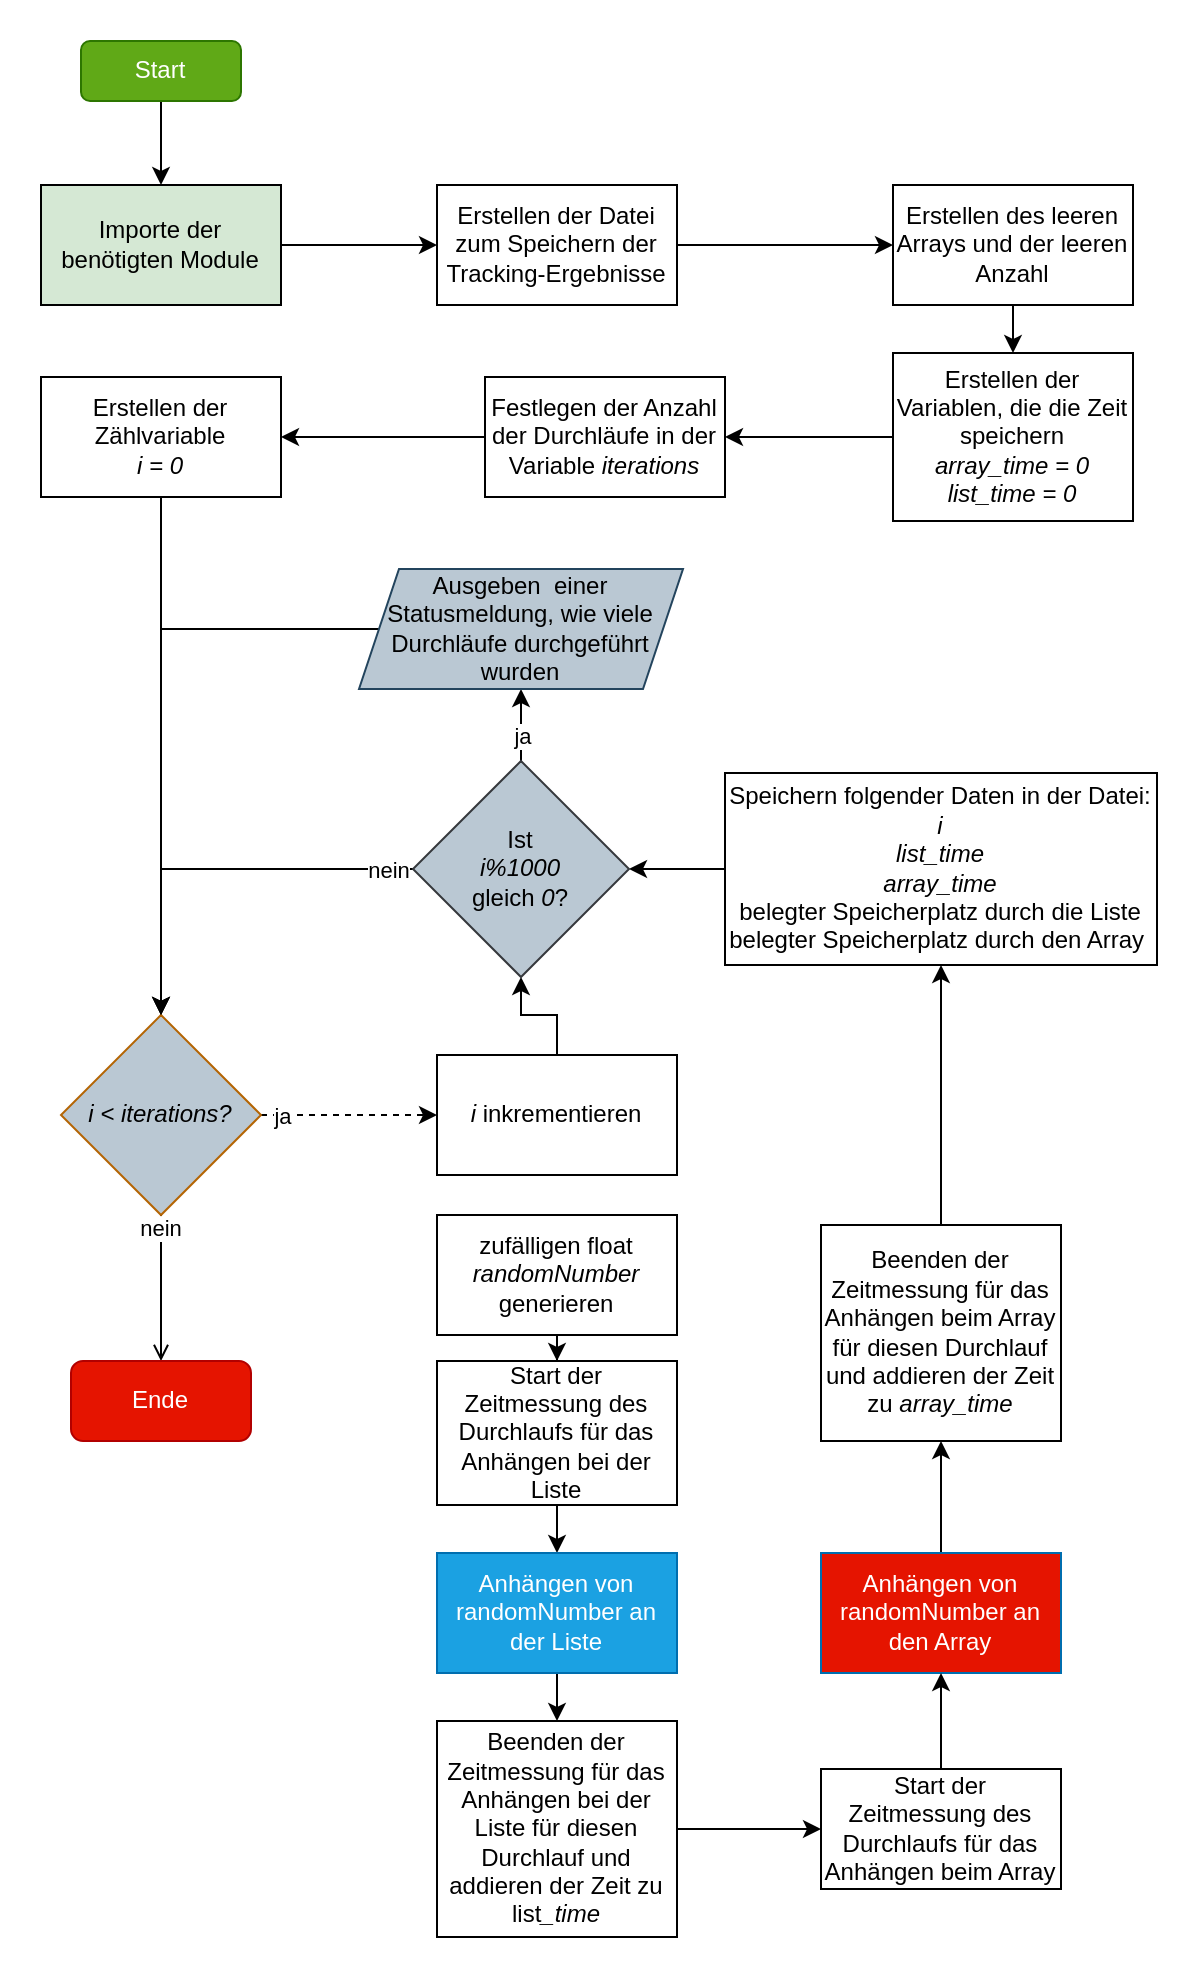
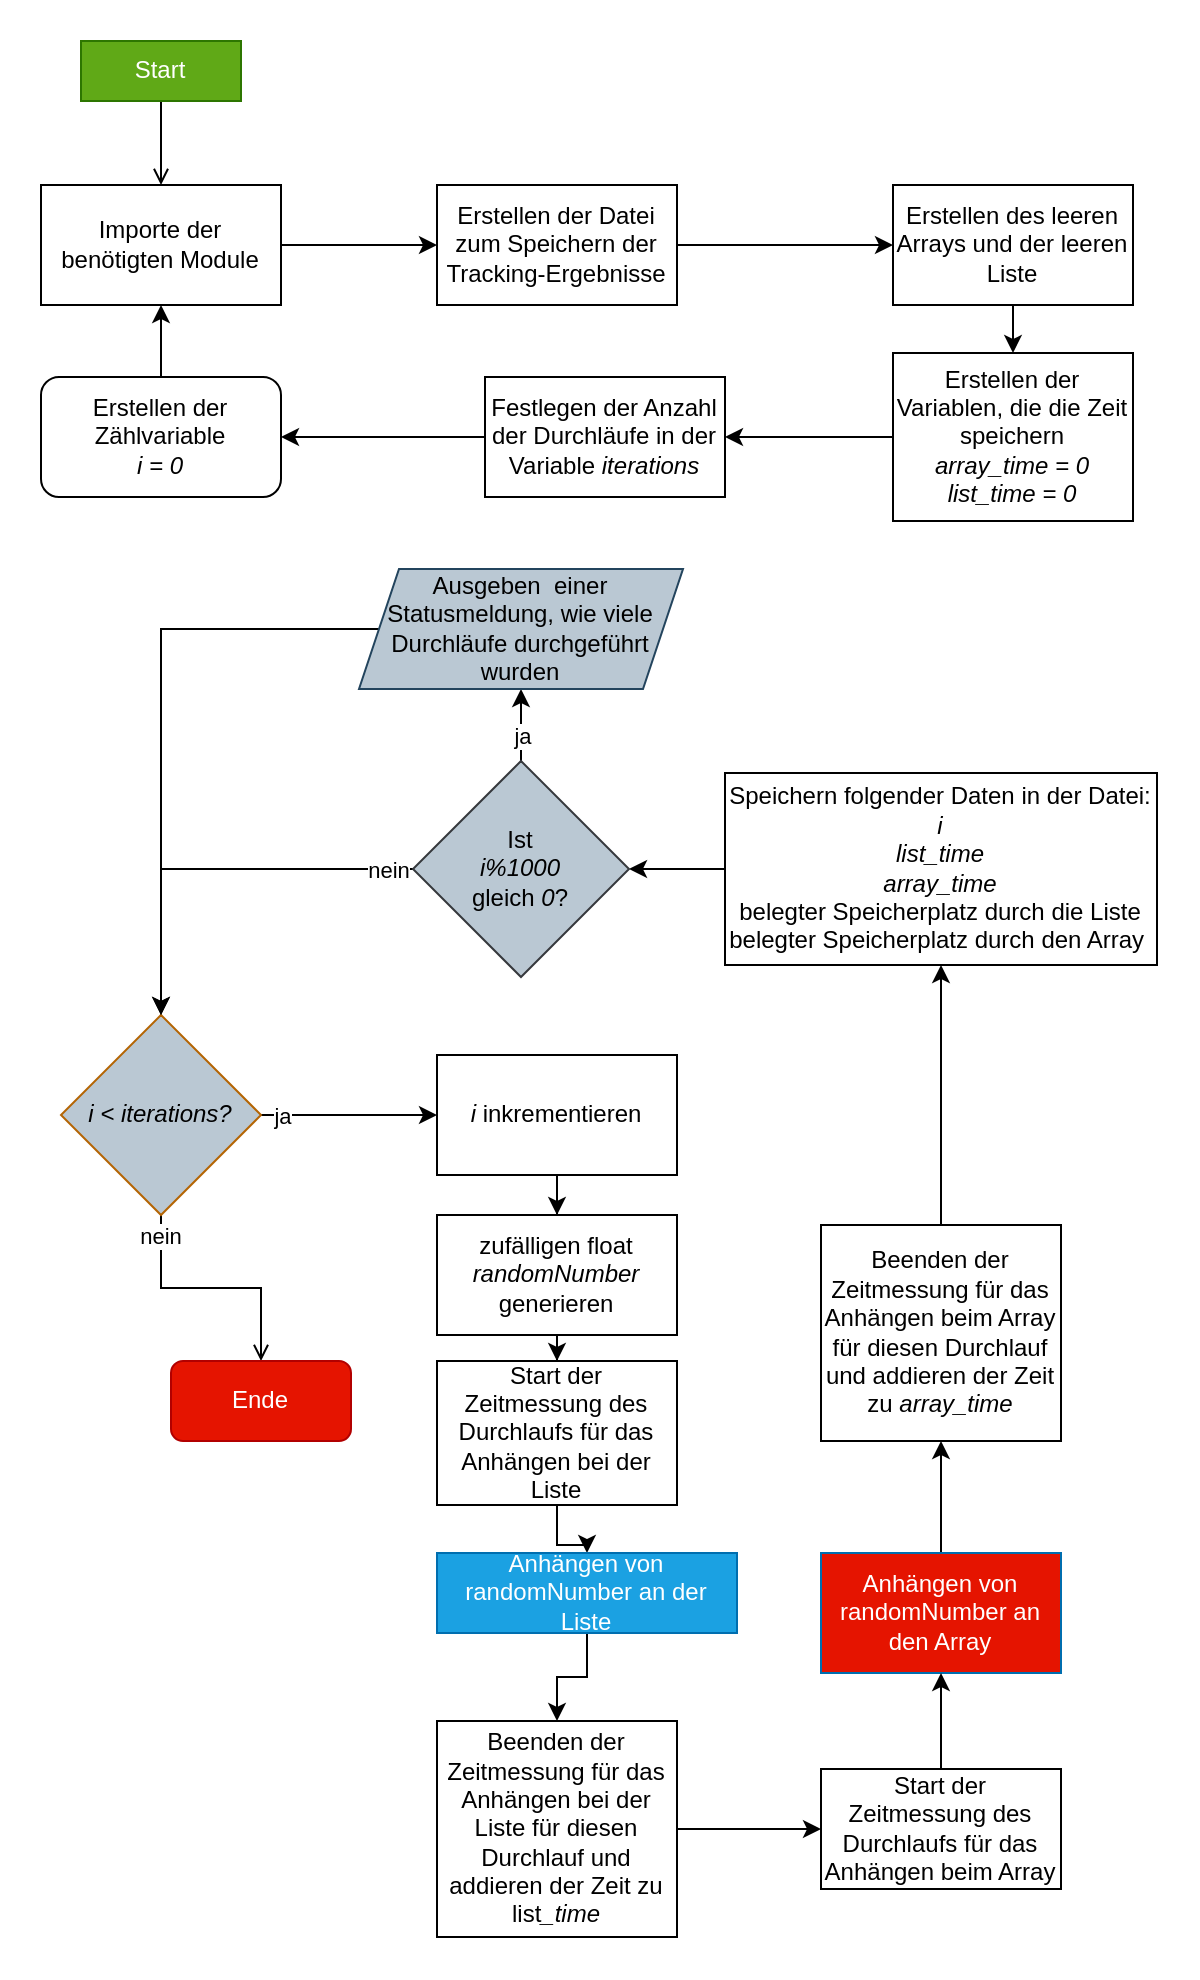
node "Start": shape rounded rectangle -> rectangle
edge "Start" -> "Importe der benötigten Module": arrowhead classic -> open
node "Importe der benötigten Module": fillcolor #d5e8d4 -> #ffffff
node "Erstellen des leeren Arrays und der leeren Anzahl": label "Erstellen des leeren Arrays und der leeren Anzahl" -> "Erstellen des leeren Arrays und der leeren Liste"
node "Erstellen der Zählvariable i = 0": shape rectangle -> rounded rectangle
edge "Erstellen der Zählvariable i = 0" -> "i < iterations?": now "Erstellen der Zählvariable i = 0" -> "Importe der benötigten Module"
edge "i inkrementieren" -> "Ist i%1000 gleich 0?": now "i inkrementieren" -> "zufälligen float randomNumber generieren"
edge "i < iterations?" -> "i inkrementieren": style dashed -> solid
node "Ende": moved (161, 1401) -> (261, 1401)
node "Anhängen von randomNumber an der Liste": size 240x120 -> 300x80
